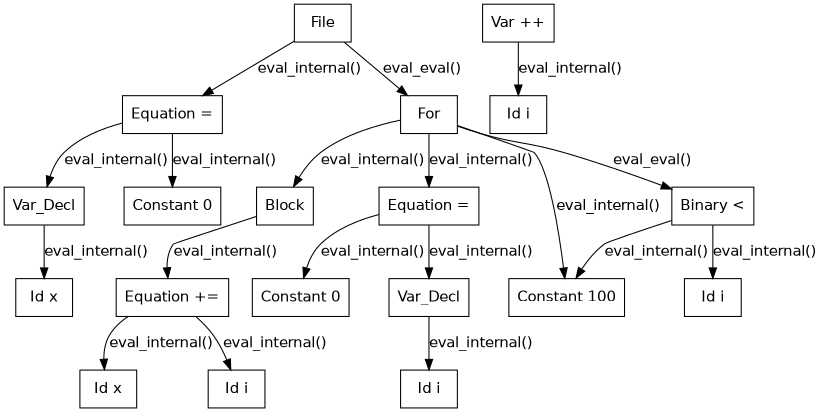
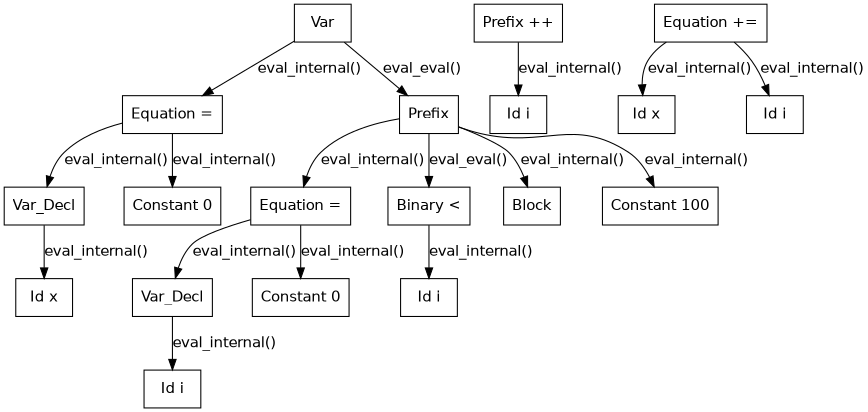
node "File": label "File" -> "Var"
node "Var ++": label "Var ++" -> "Prefix ++"
node "For": label "For" -> "Prefix"
edge "Block" -> "Equation +=": removed, label "eval_internal()"
edge "Binary <" -> "Constant 100": removed, label "eval_internal()"
